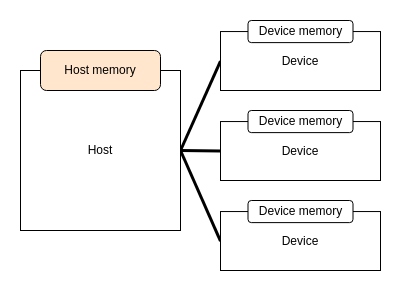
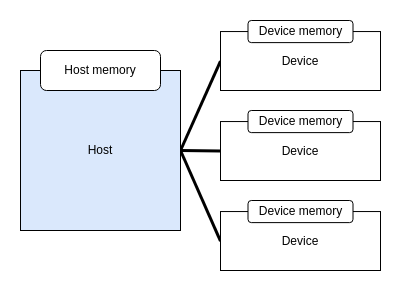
node "Host memory": fillcolor #ffe6cc -> #ffffff
node "Host": fillcolor #ffffff -> #dae8fc
